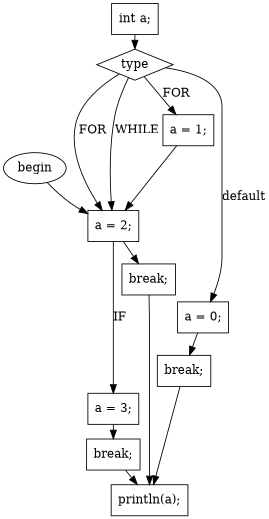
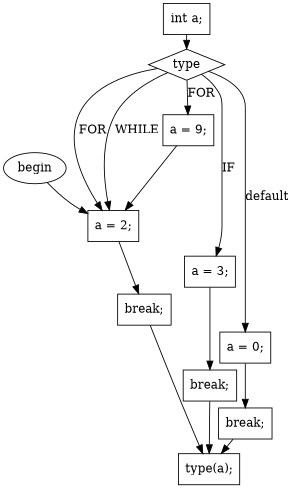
node "a = 1;": label "a = 1;" -> "a = 9;"
edge "a = 2;" -> "a = 3;": now "type" -> "a = 3;"
node "println(a);": label "println(a);" -> "type(a);"
